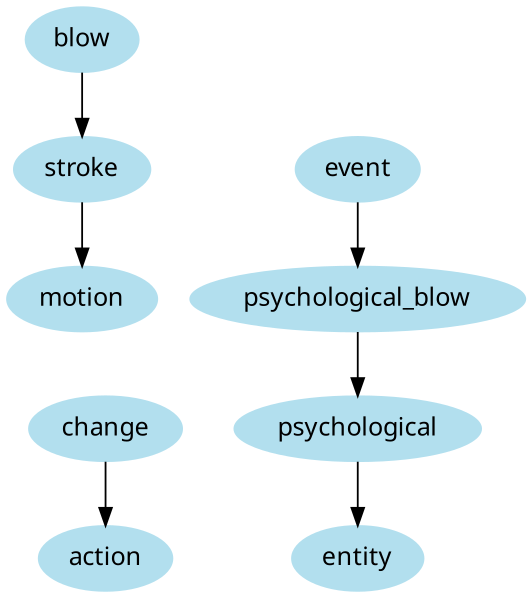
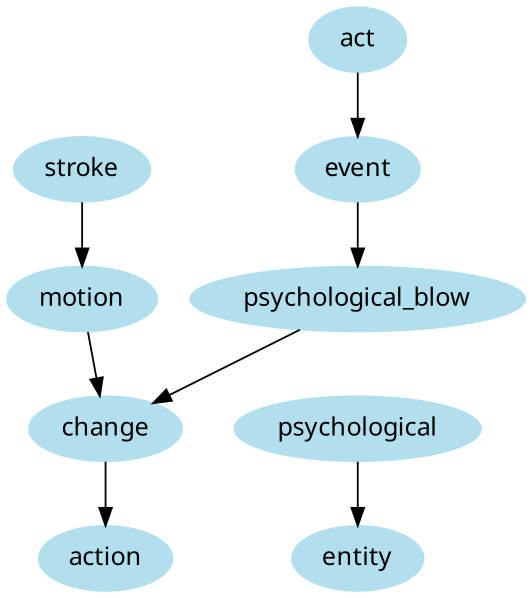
node "blow": removed
node "act": added
edge "motion" -> "change": added
edge "psychological_blow" -> "psychological": now "psychological_blow" -> "change"
